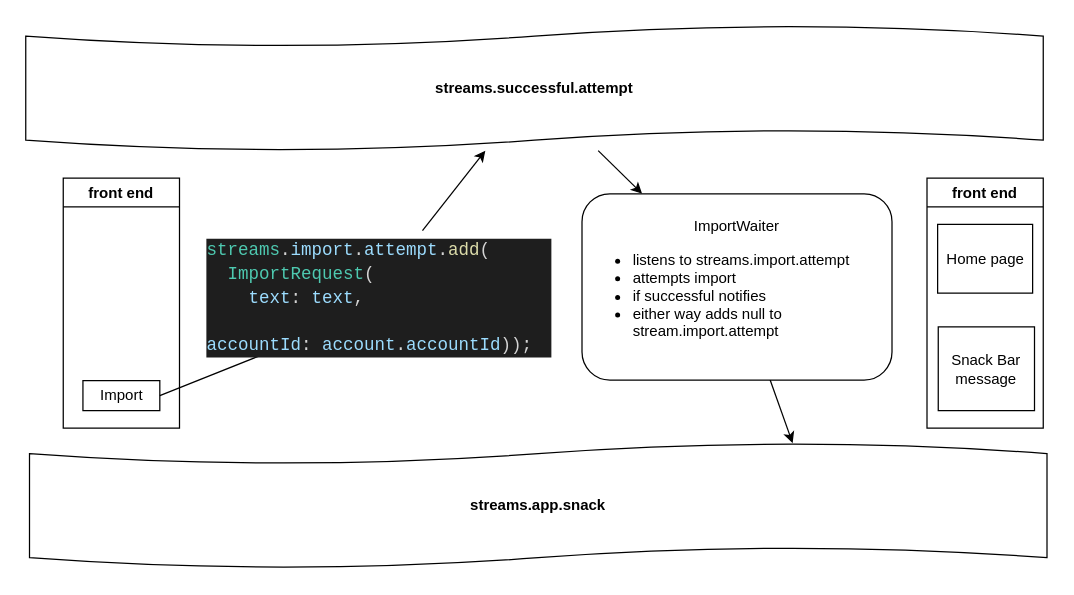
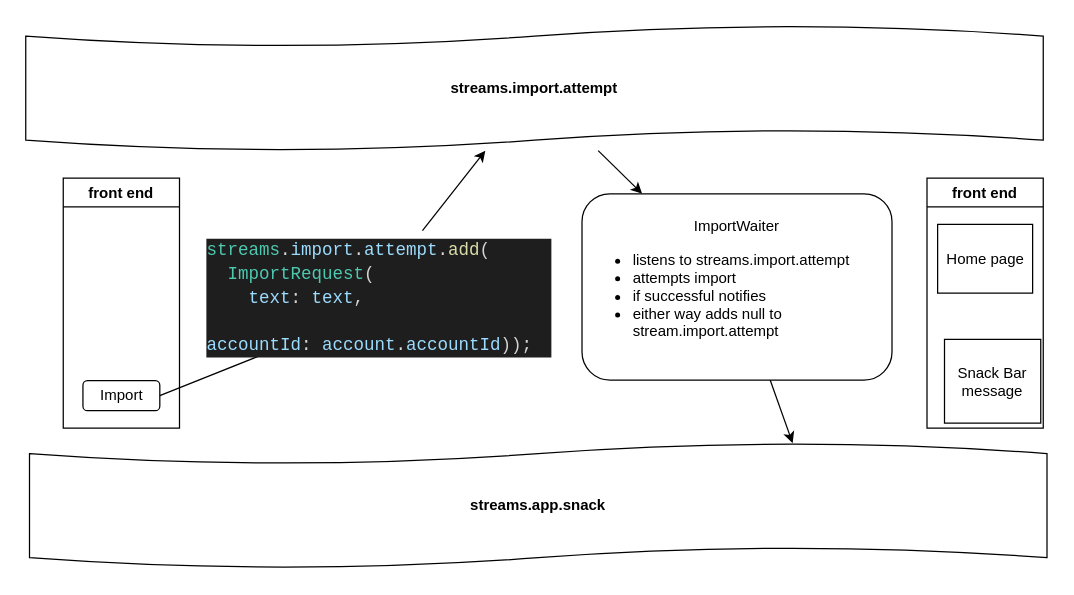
node "streams.successful.attempt": label "streams.successful.attempt" -> "streams.import.attempt"
node "Snack Bar message": moved (986, 369) -> (993, 381)
node "Import": shape rectangle -> rounded rectangle
